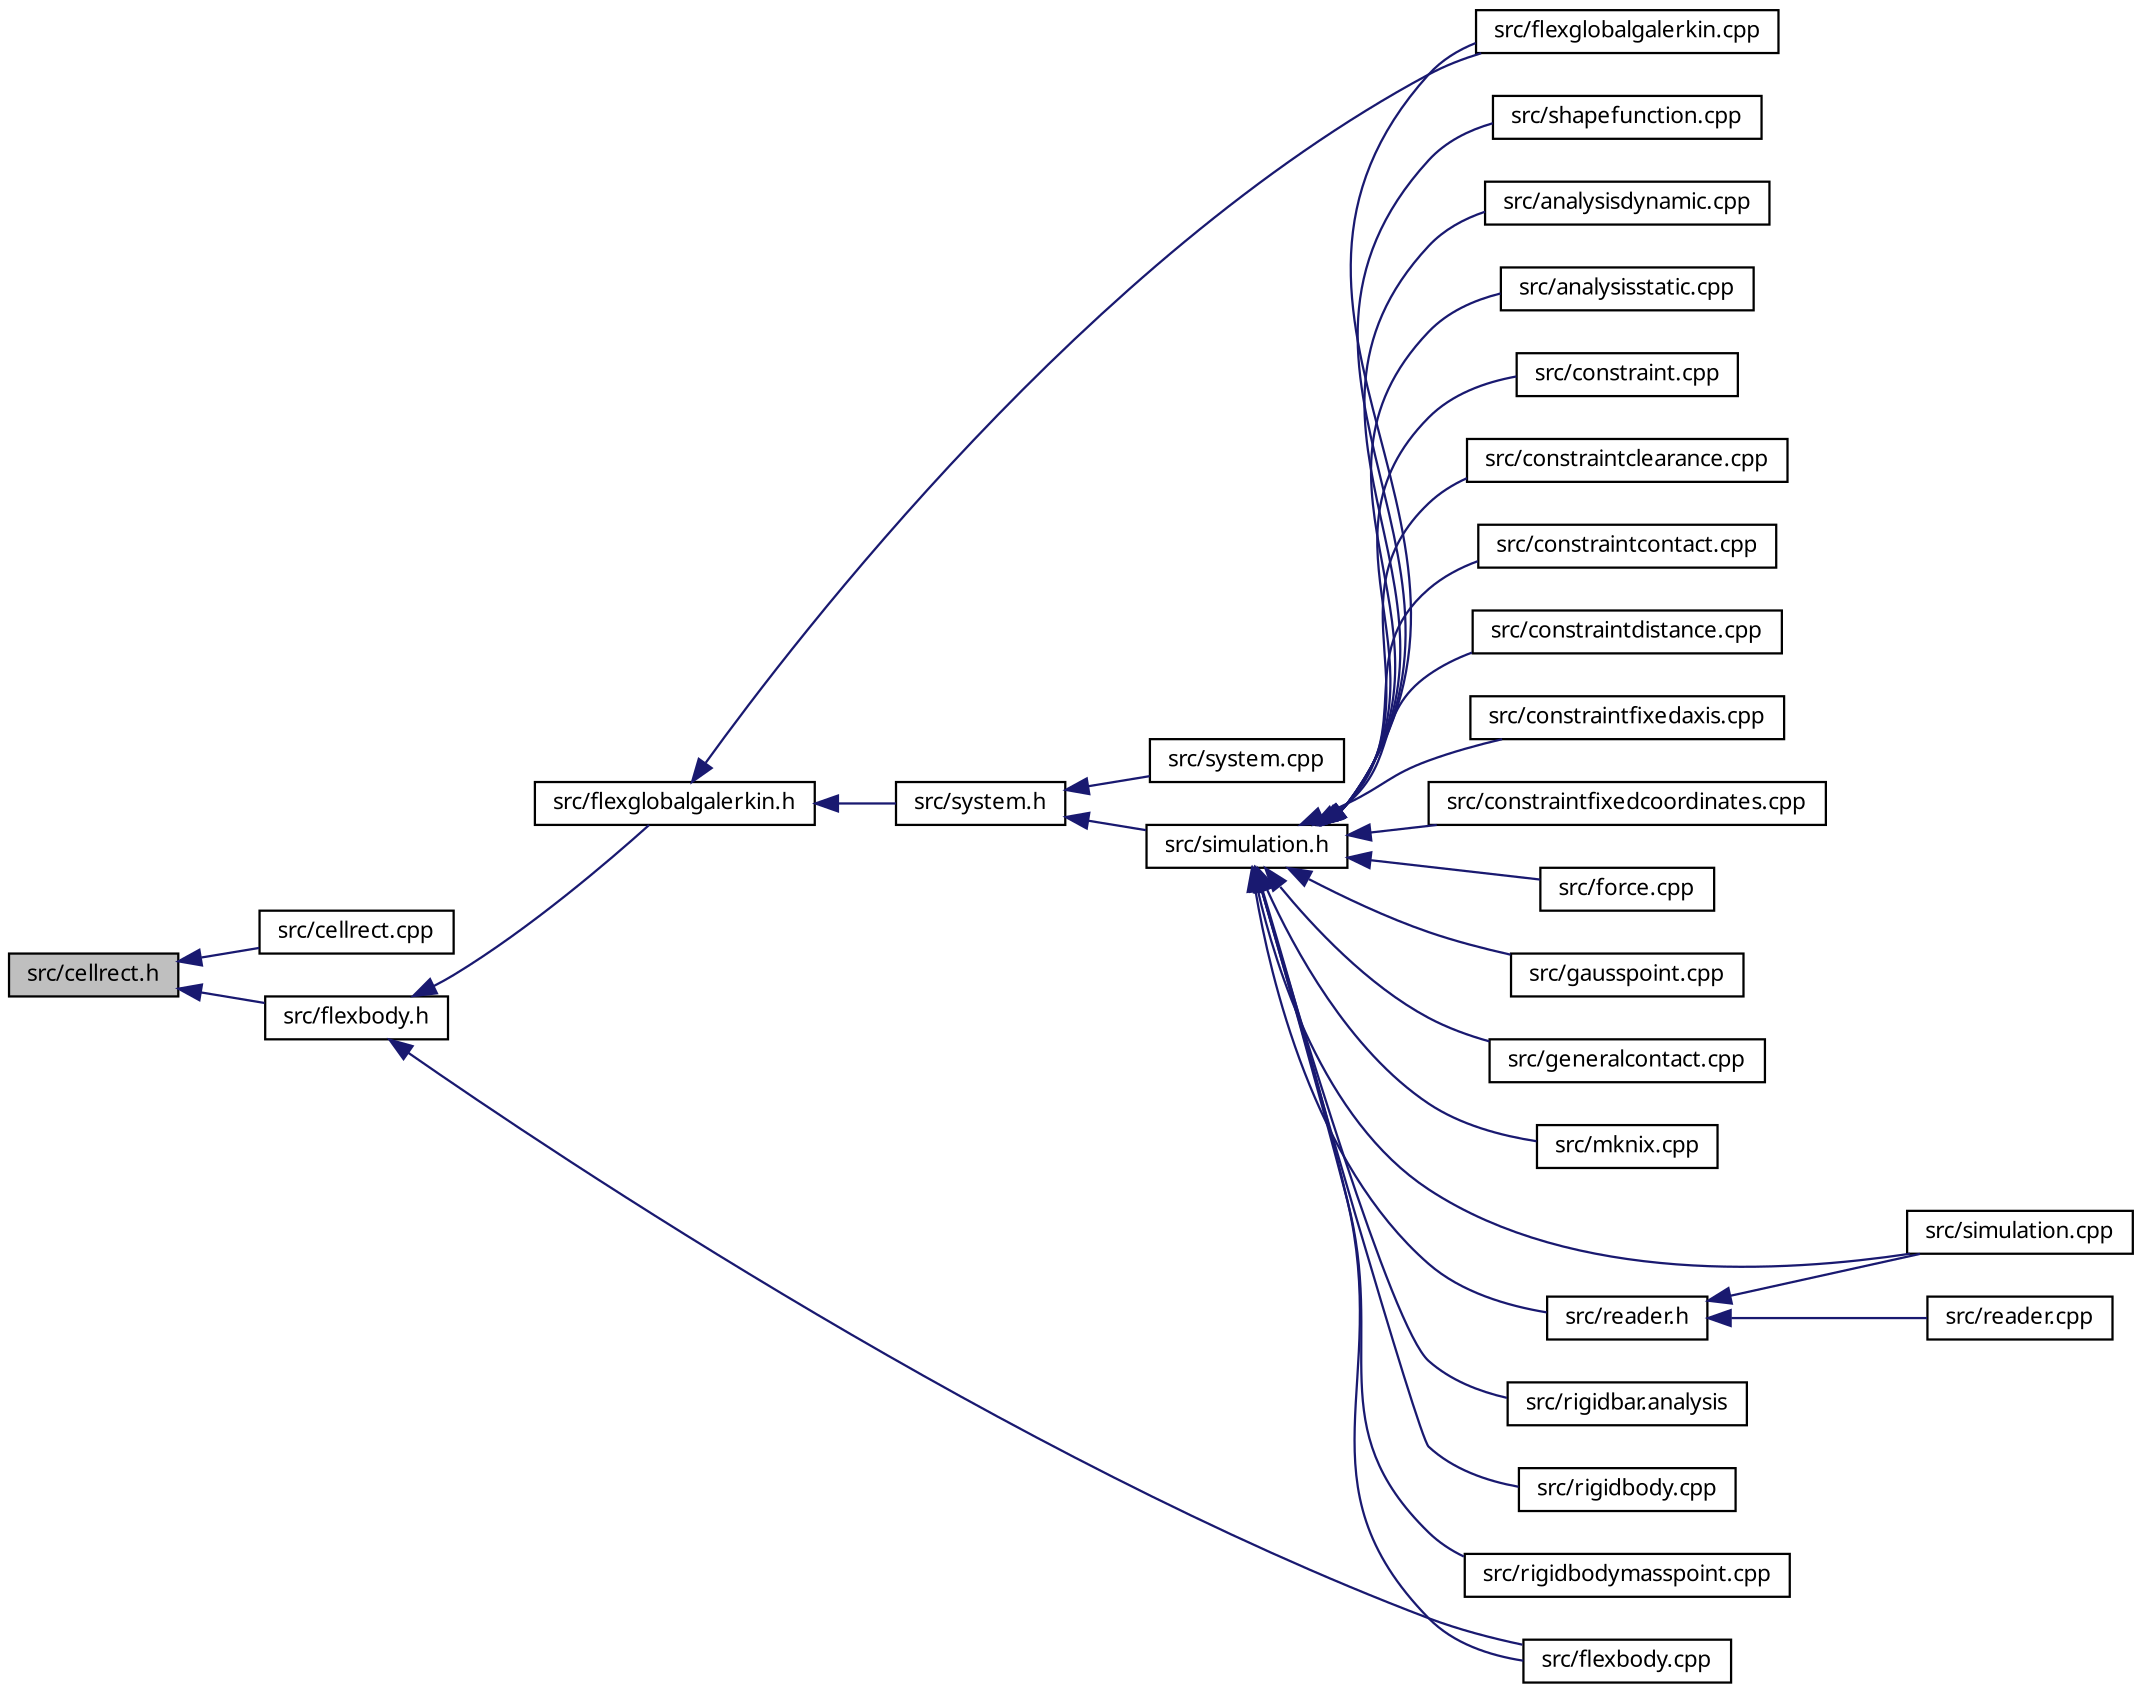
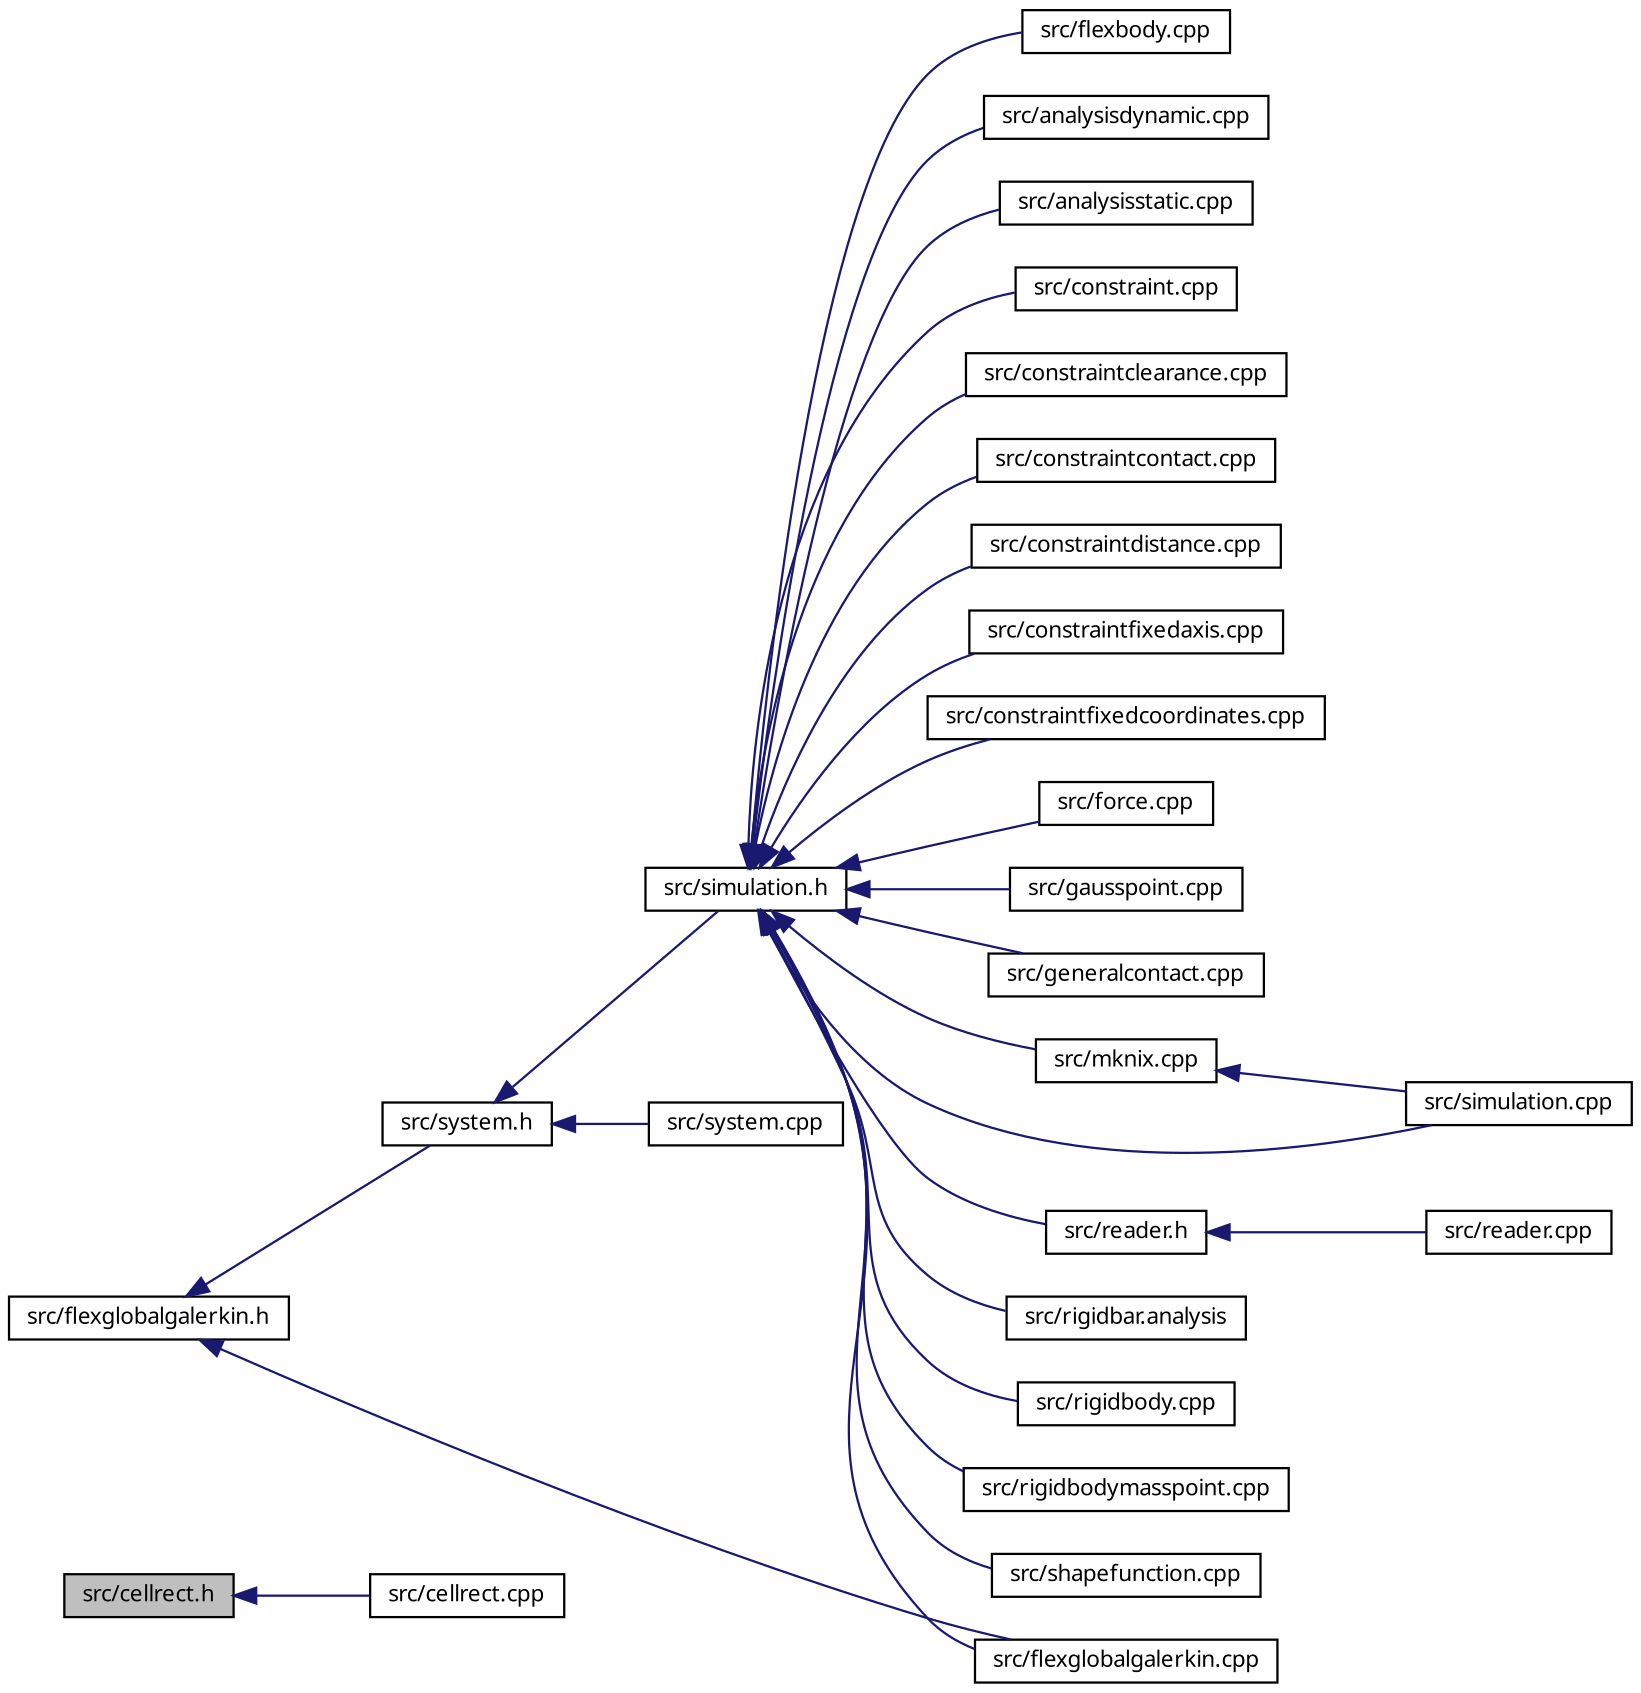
node "src/flexbody.h": removed
edge "src/simulation.cpp" -> "src/reader.h": now "src/simulation.cpp" -> "src/mknix.cpp"
